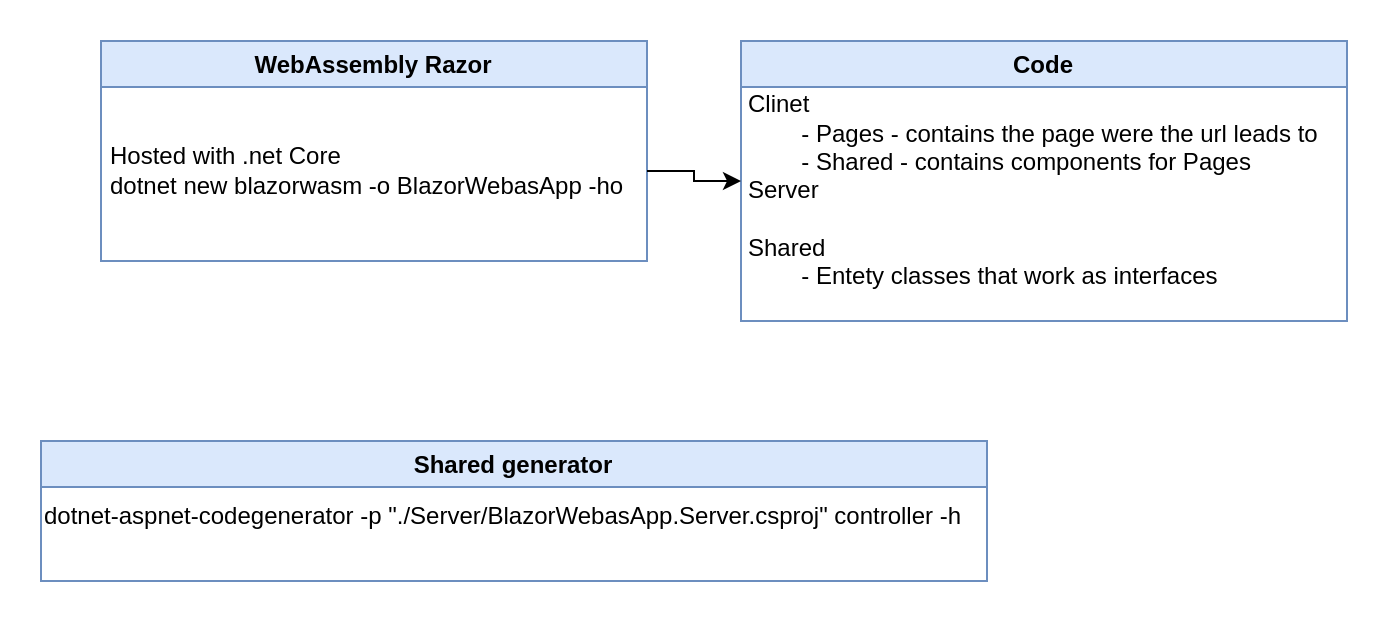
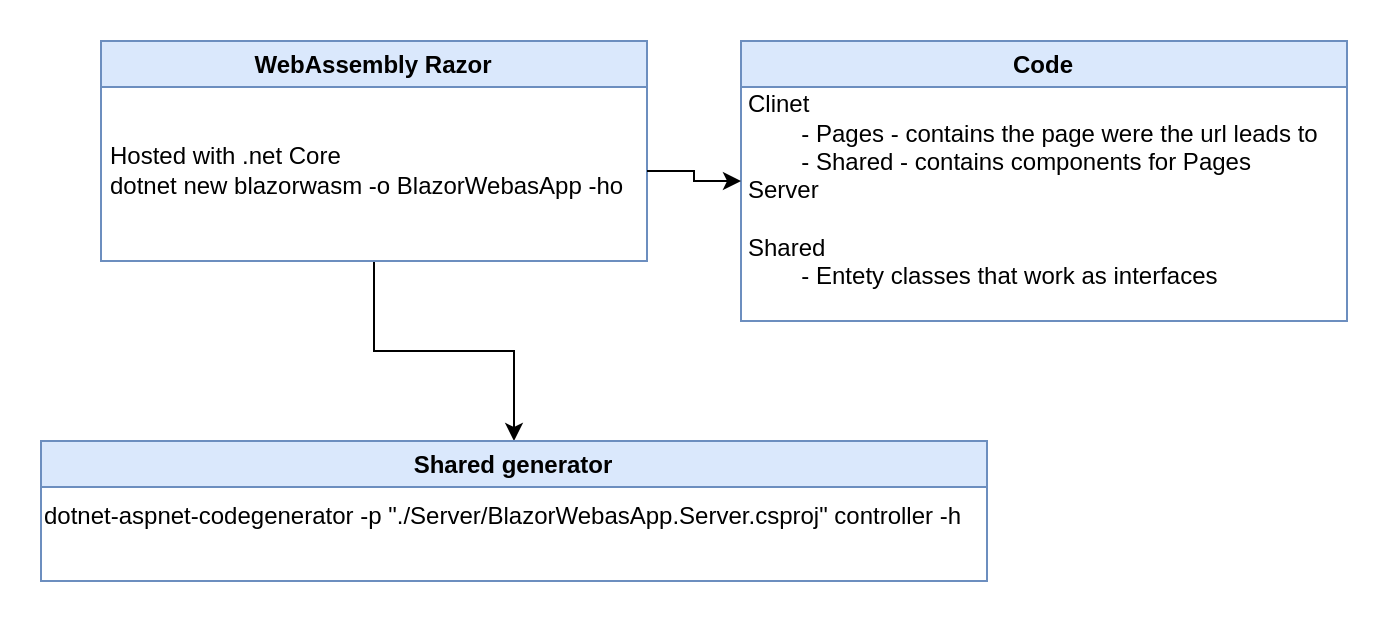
edge "WebAssembly Razor" -> "Shared generator": added
